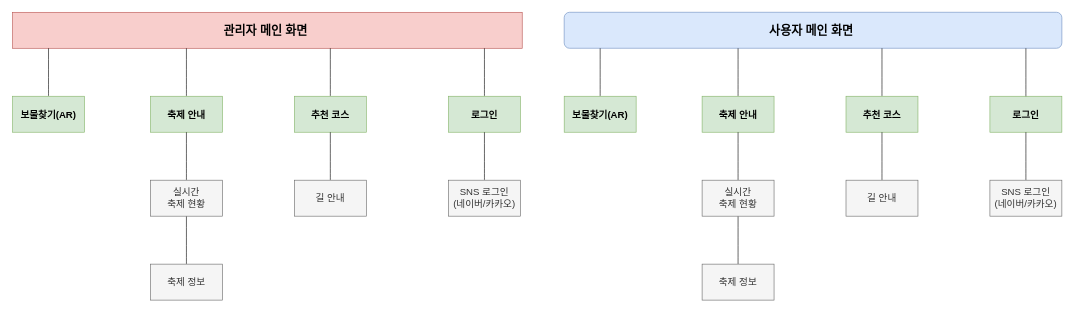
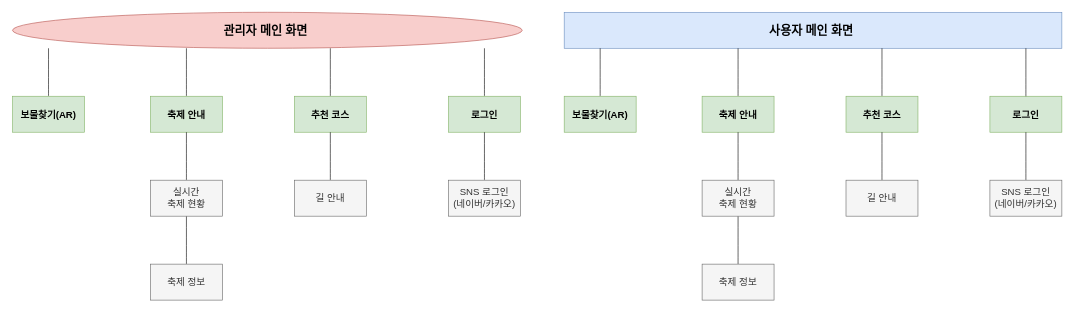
node "관리자 메인 화면": shape rectangle -> ellipse
node "사용자 메인 화면": shape rounded rectangle -> rectangle
